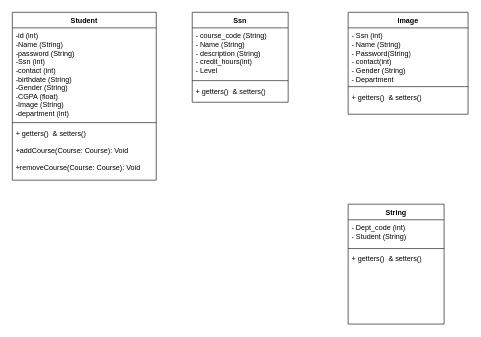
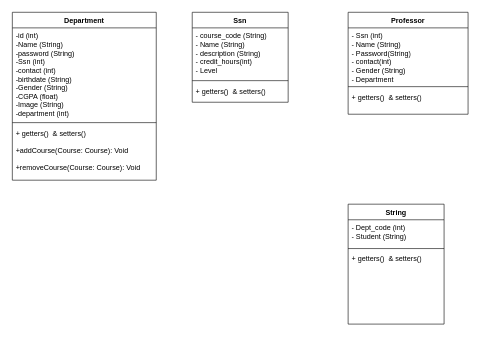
node "Student": label "Student" -> "Department"
node "Image": label "Image" -> "Professor"
